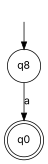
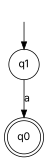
node "q8": label "q8" -> "q1"
